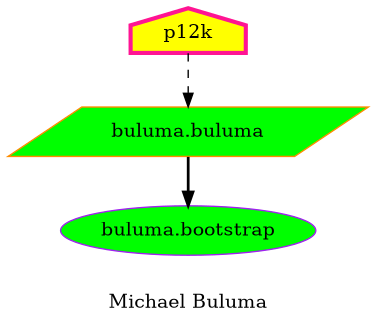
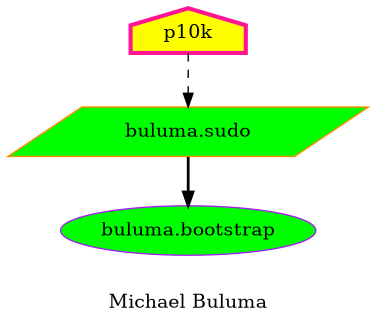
node "p12k": label "p12k" -> "p10k"
node "buluma.buluma": label "buluma.buluma" -> "buluma.sudo"
